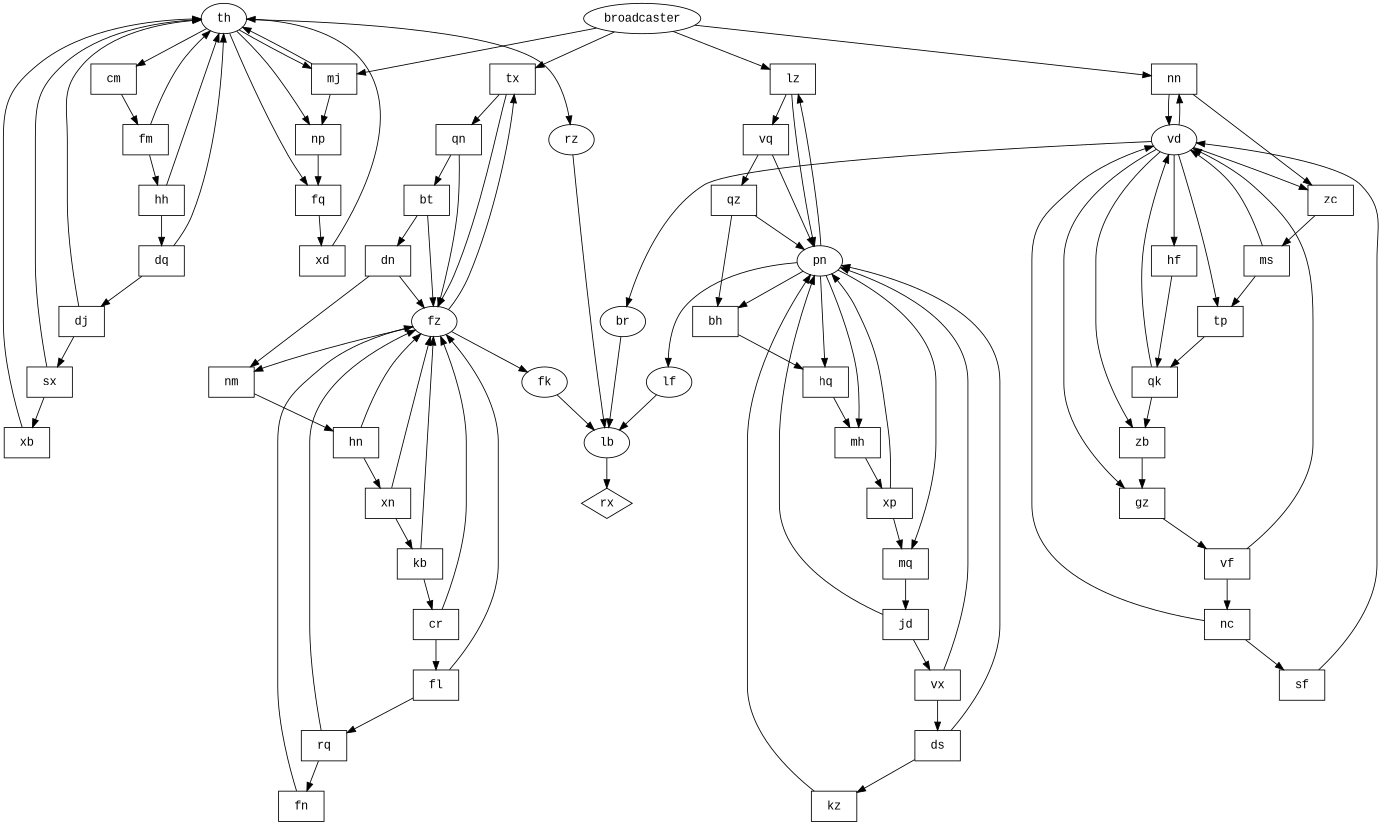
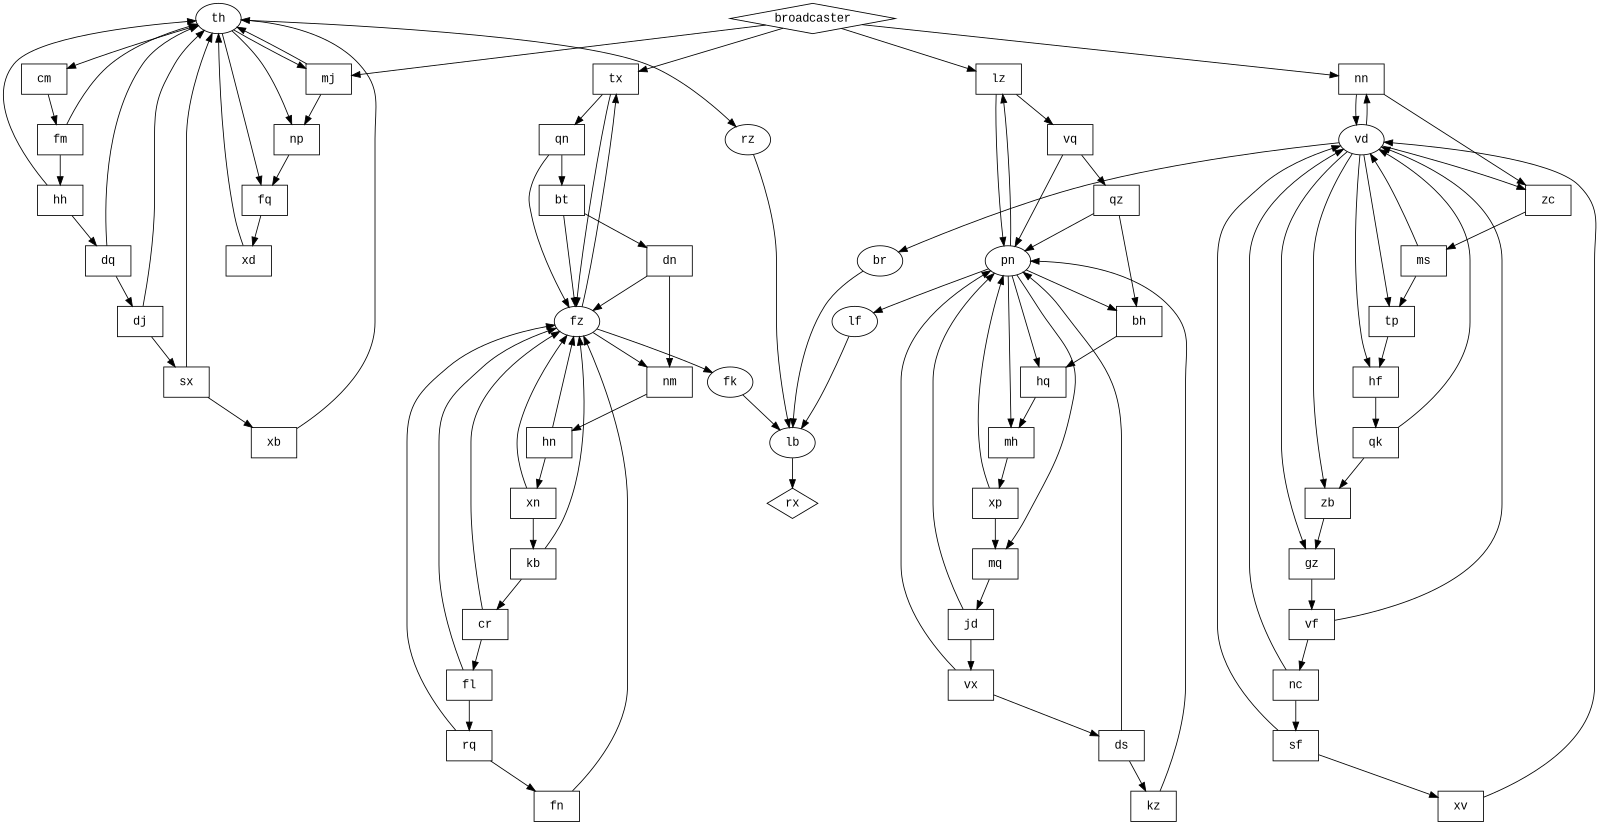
node "broadcaster": shape ellipse -> diamond
edge "tp" -> "qk": now "tp" -> "hf"
node "xv": added
